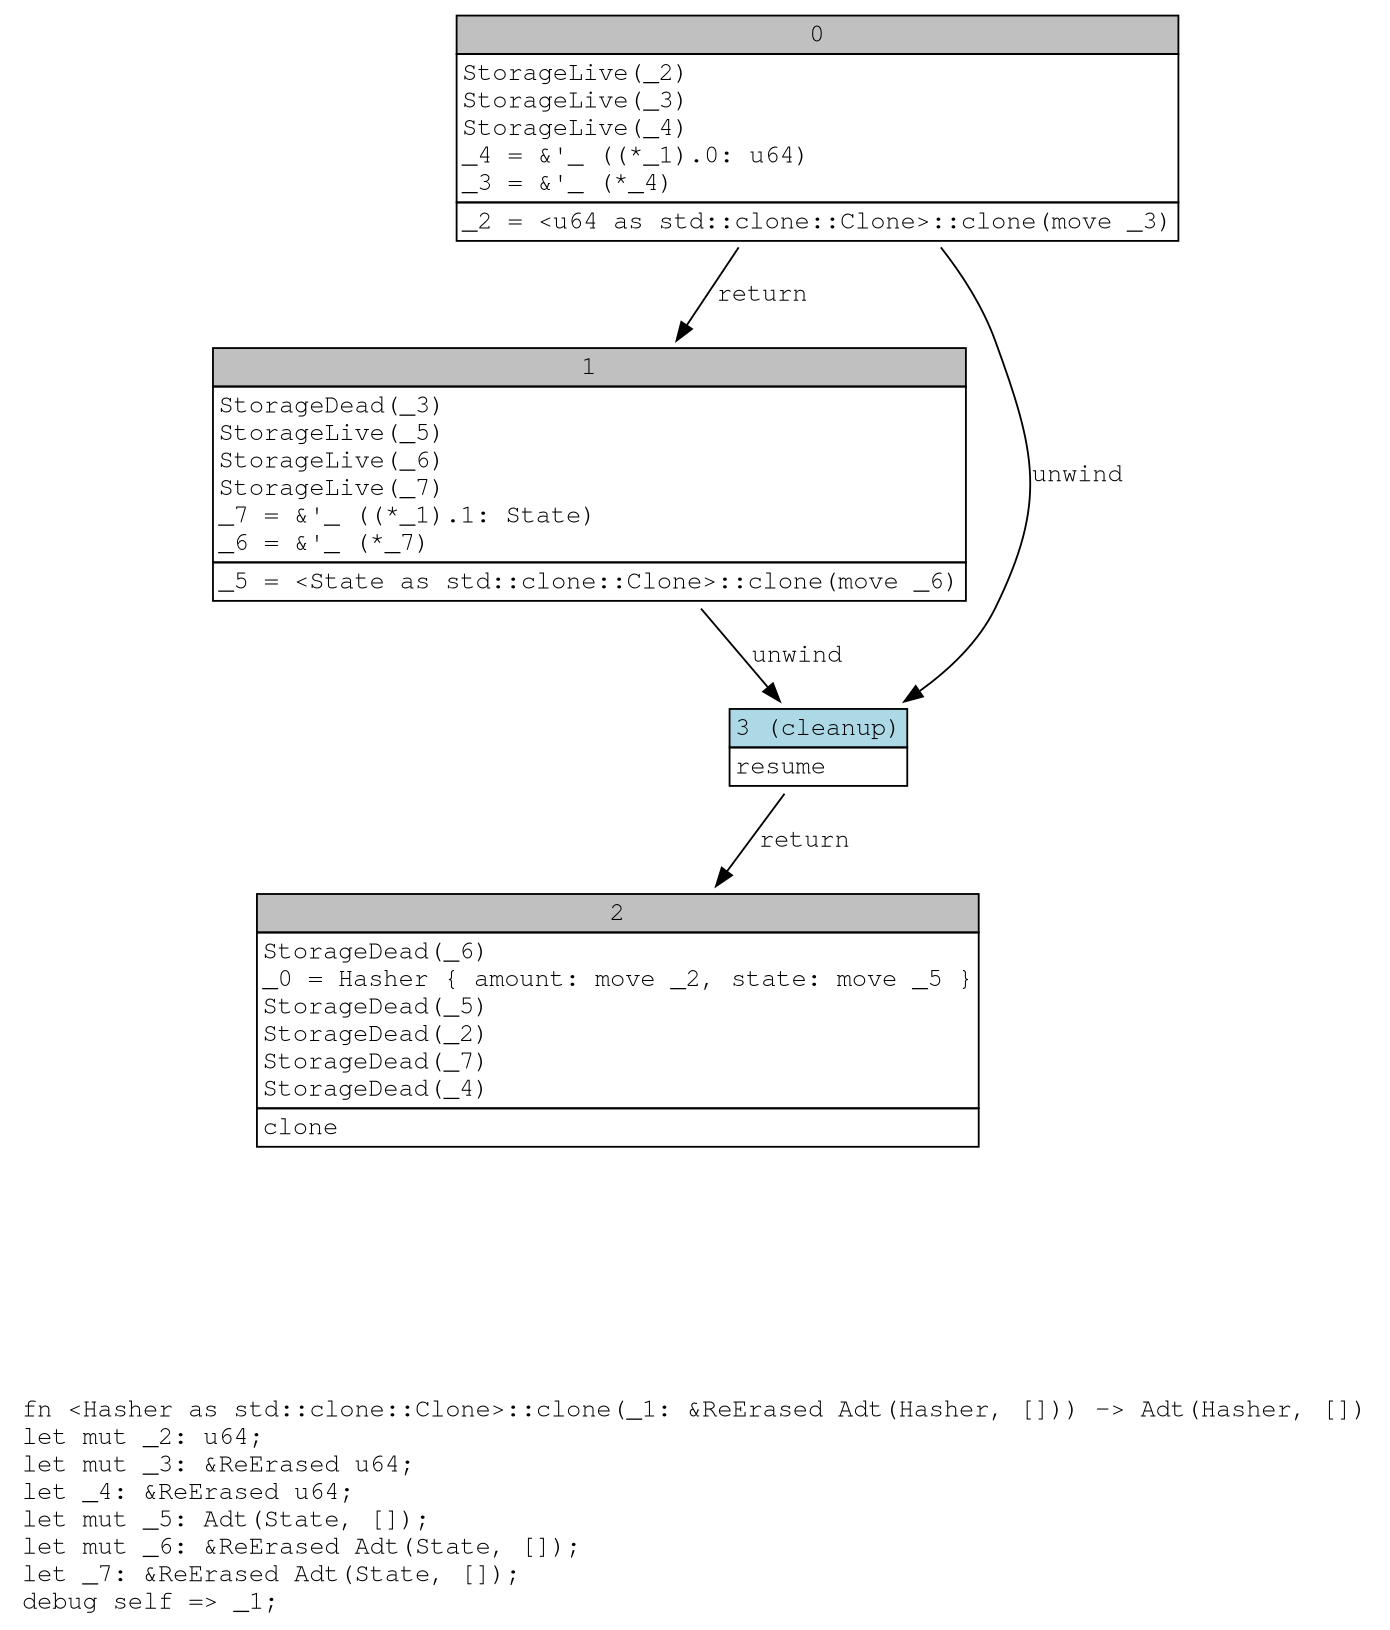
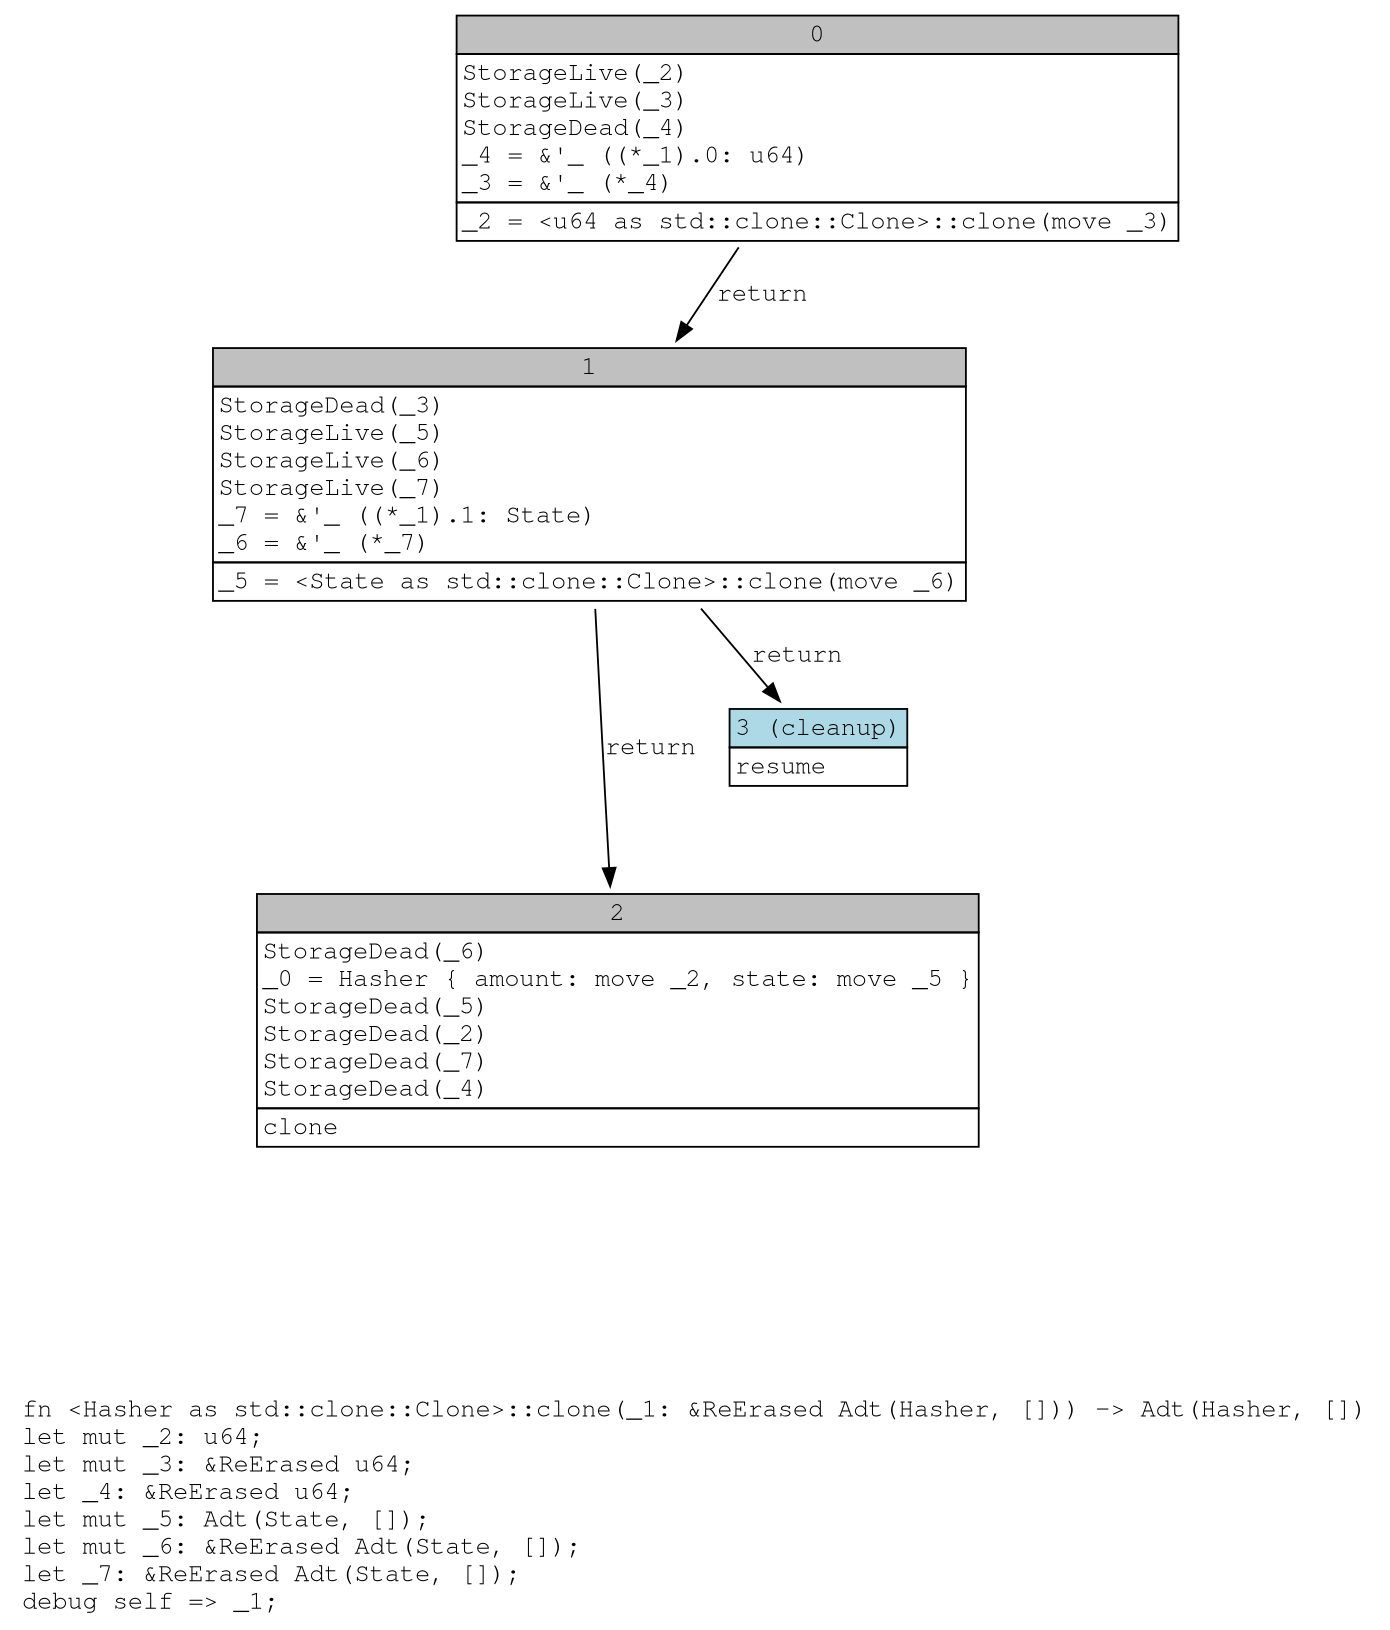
node "0": text "StorageLive(_4)" -> "StorageDead(_4)"
edge "0" -> "3 (cleanup)": removed, label "unwind"
edge "1" -> "3 (cleanup)": label "unwind" -> "return"
edge "3 (cleanup)" -> "2": now "1" -> "2"
